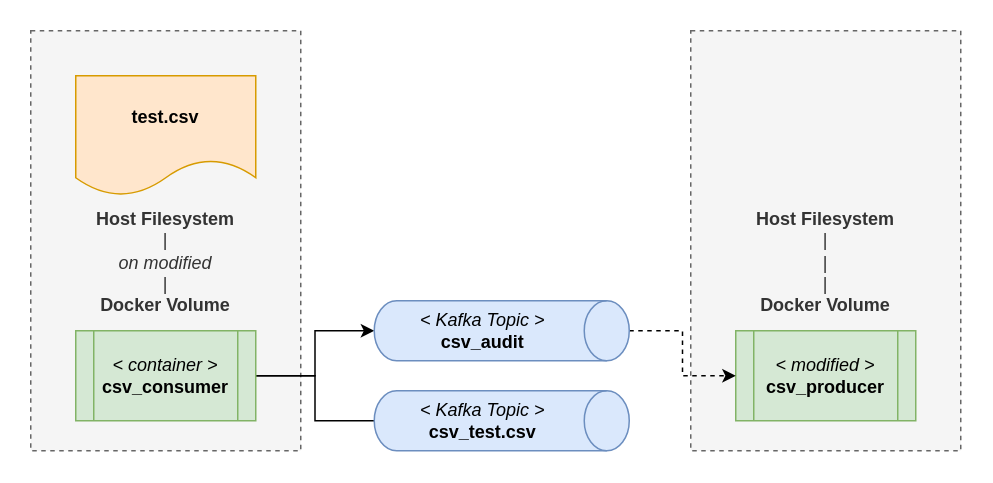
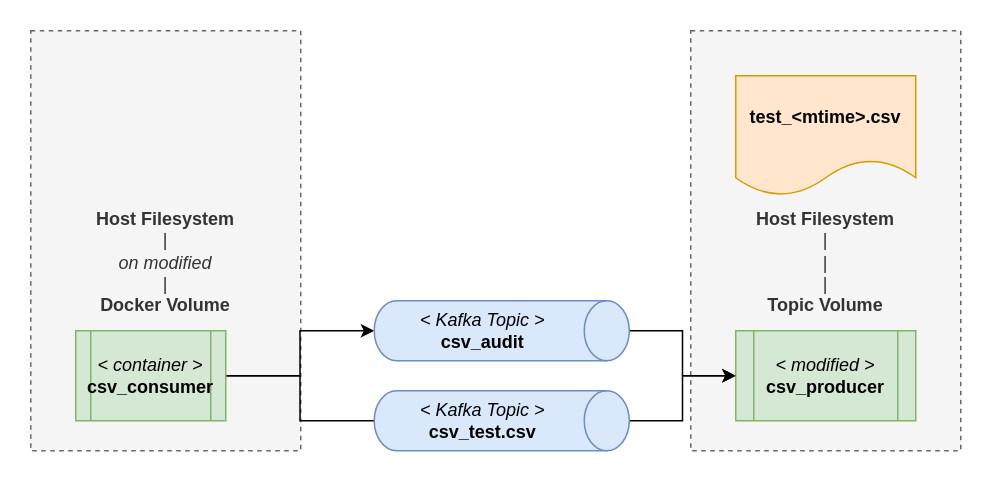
node "test.csv": removed
node "test_<mtime>.csv": added
node "Host Filesystem | | | Docker Volume": label "Host Filesystem | | | Docker Volume" -> "Host Filesystem | | | Topic Volume"
edge "< Kafka Topic > csv_audit" -> "< modified > csv_producer": style dashed -> solid
node "< container > csv_consumer": size 180x90 -> 150x90
edge "< Kafka Topic > csv_test.csv" -> "< modified > csv_producer": added
